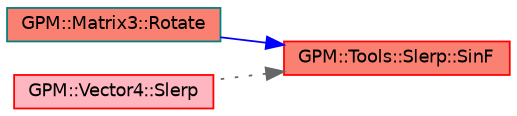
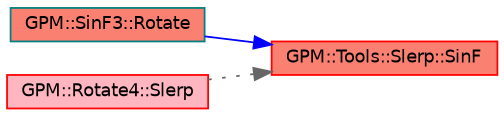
node "GPM::Matrix3::Rotate": label "GPM::Matrix3::Rotate" -> "GPM::SinF3::Rotate"
node "GPM::Vector4::Slerp": label "GPM::Vector4::Slerp" -> "GPM::Rotate4::Slerp"
